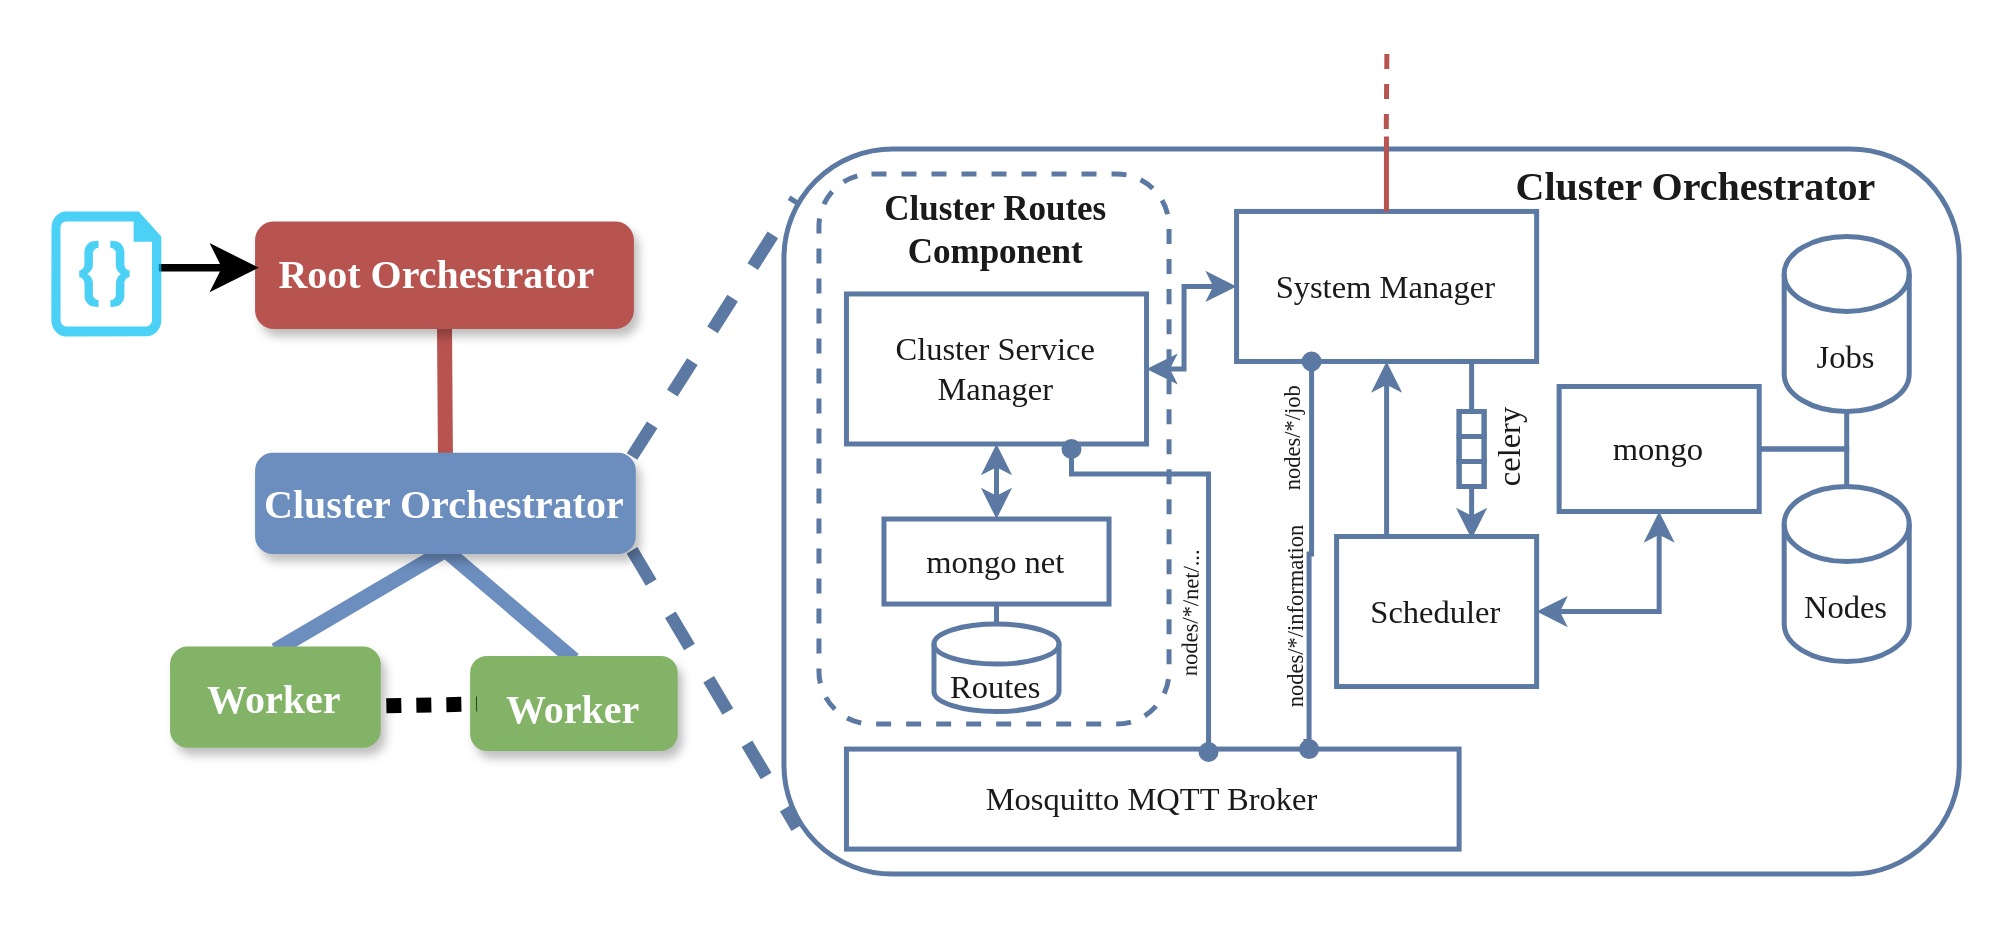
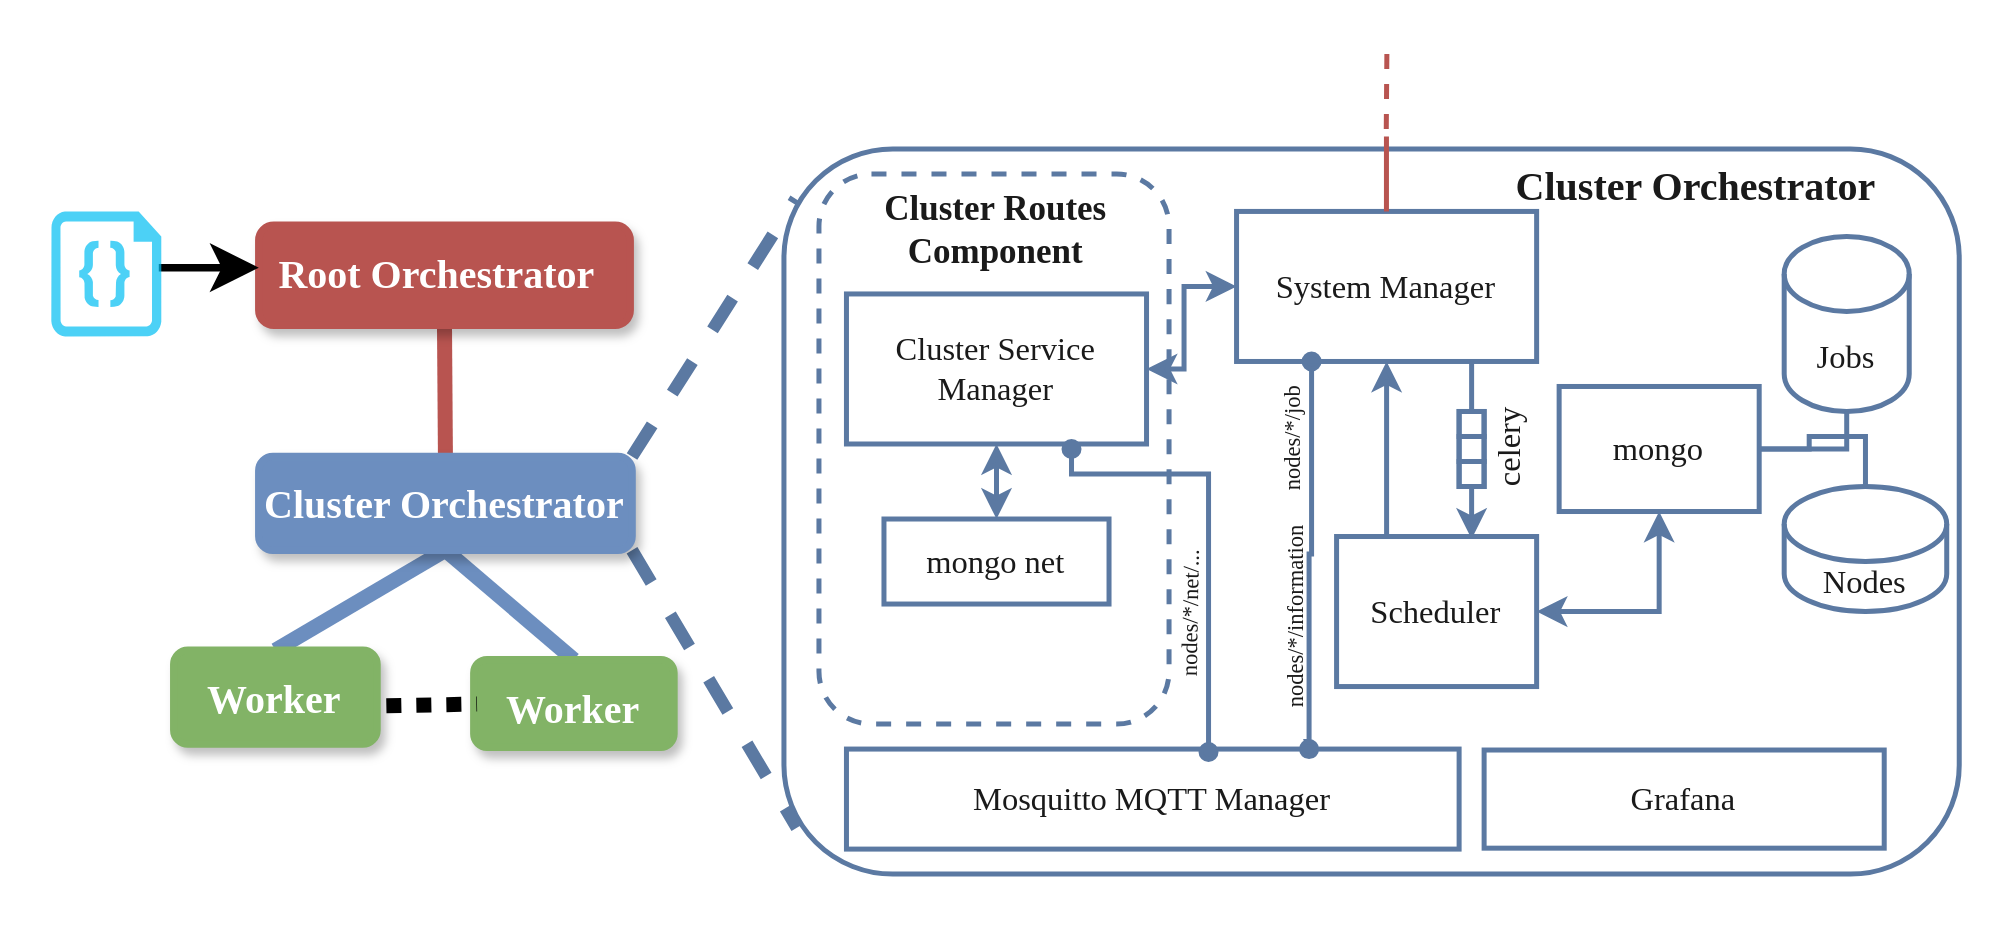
node "Nodes": size 125x175 -> 163x125
edge "mongo net" -- "Routes": removed
node "Routes": removed
node "Mosquitto MQTT Broker": label "Mosquitto MQTT Broker" -> "Mosquitto MQTT Manager"
node "Grafana": added
